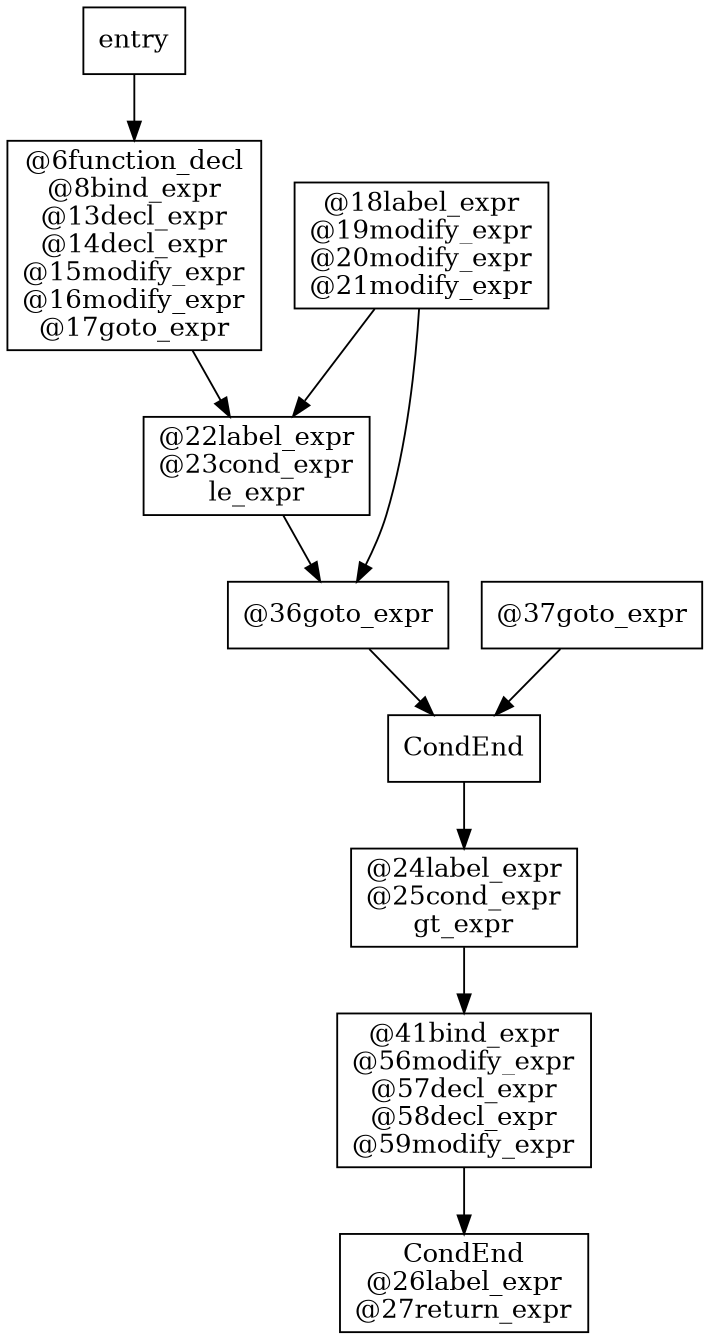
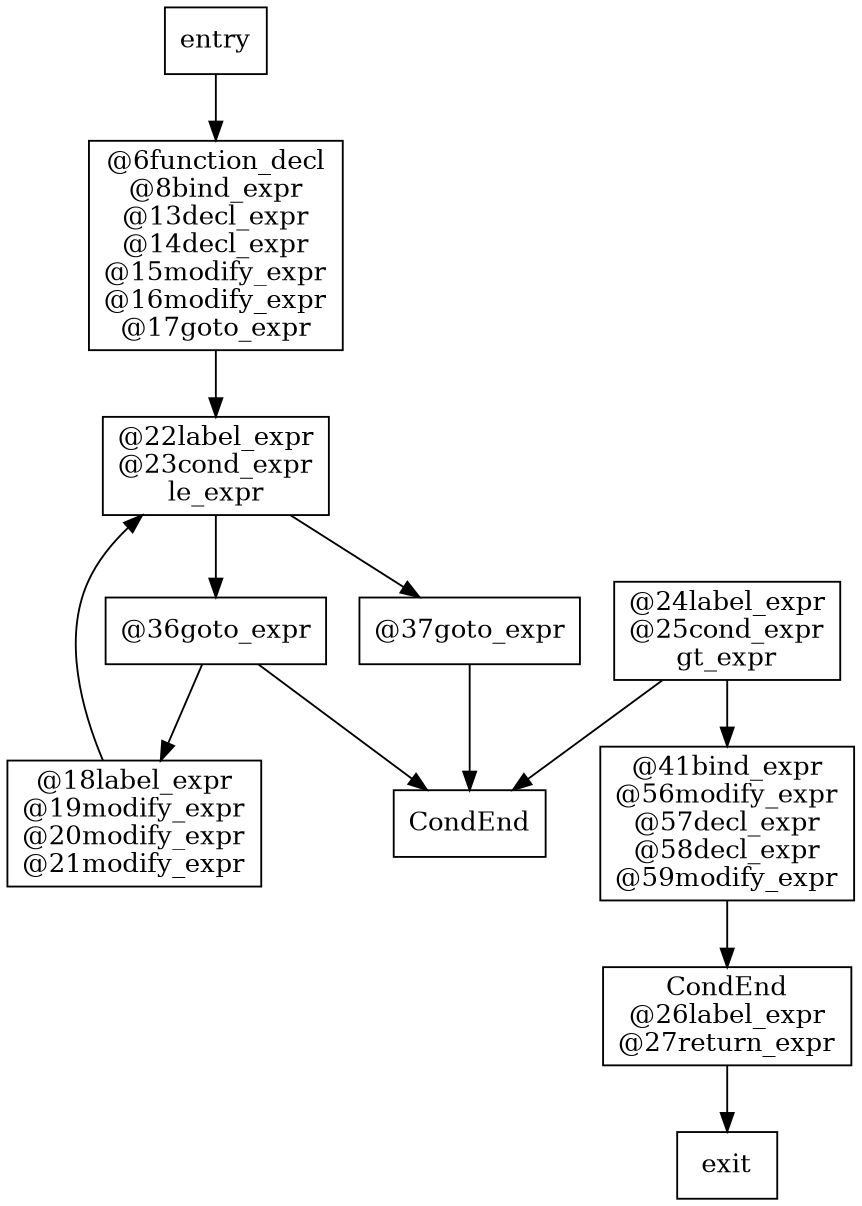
edge "@18label_expr @19modify_expr @20modify_expr @21modify_expr" -> "@36goto_expr": reversed
edge "@22label_expr @23cond_expr le_expr" -> "@37goto_expr": added
edge "CondEnd" -> "@24label_expr @25cond_expr gt_expr": reversed
node "exit": added
